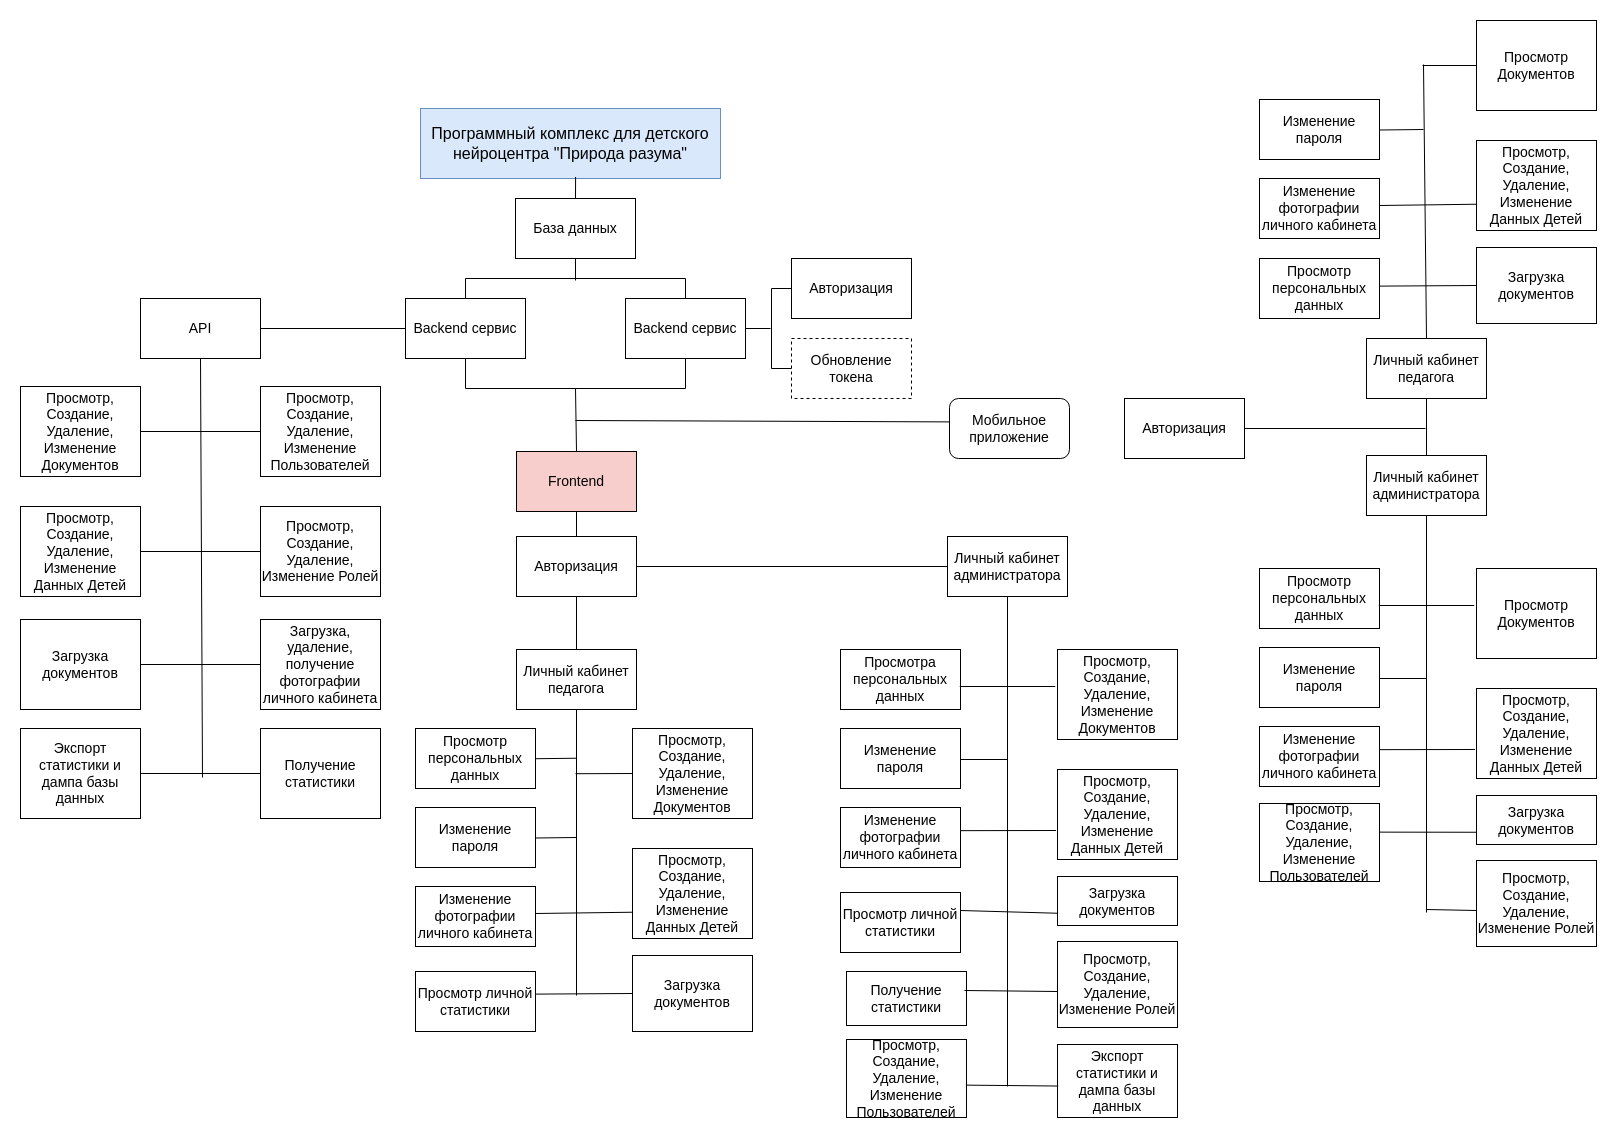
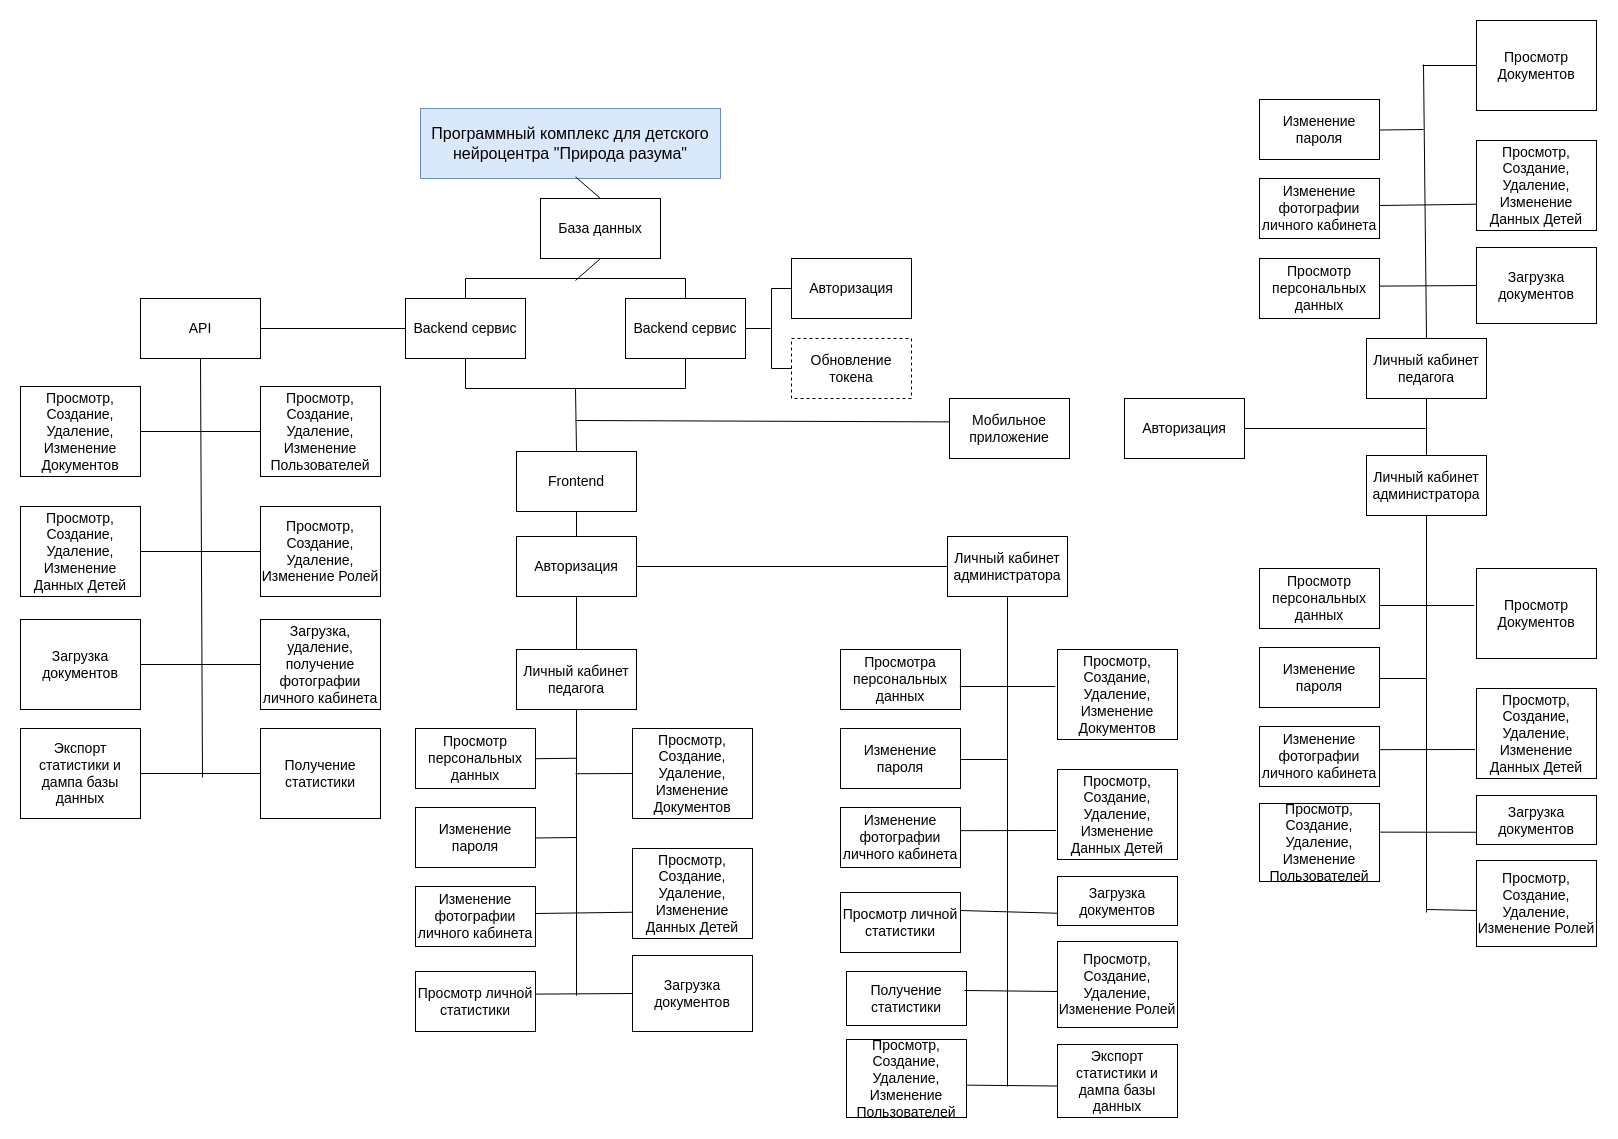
node "База данных": moved (576, 229) -> (601, 229)
node "Мобильное приложение": shape rounded rectangle -> rectangle
node "Frontend": fillcolor #f8cecc -> #ffffff
